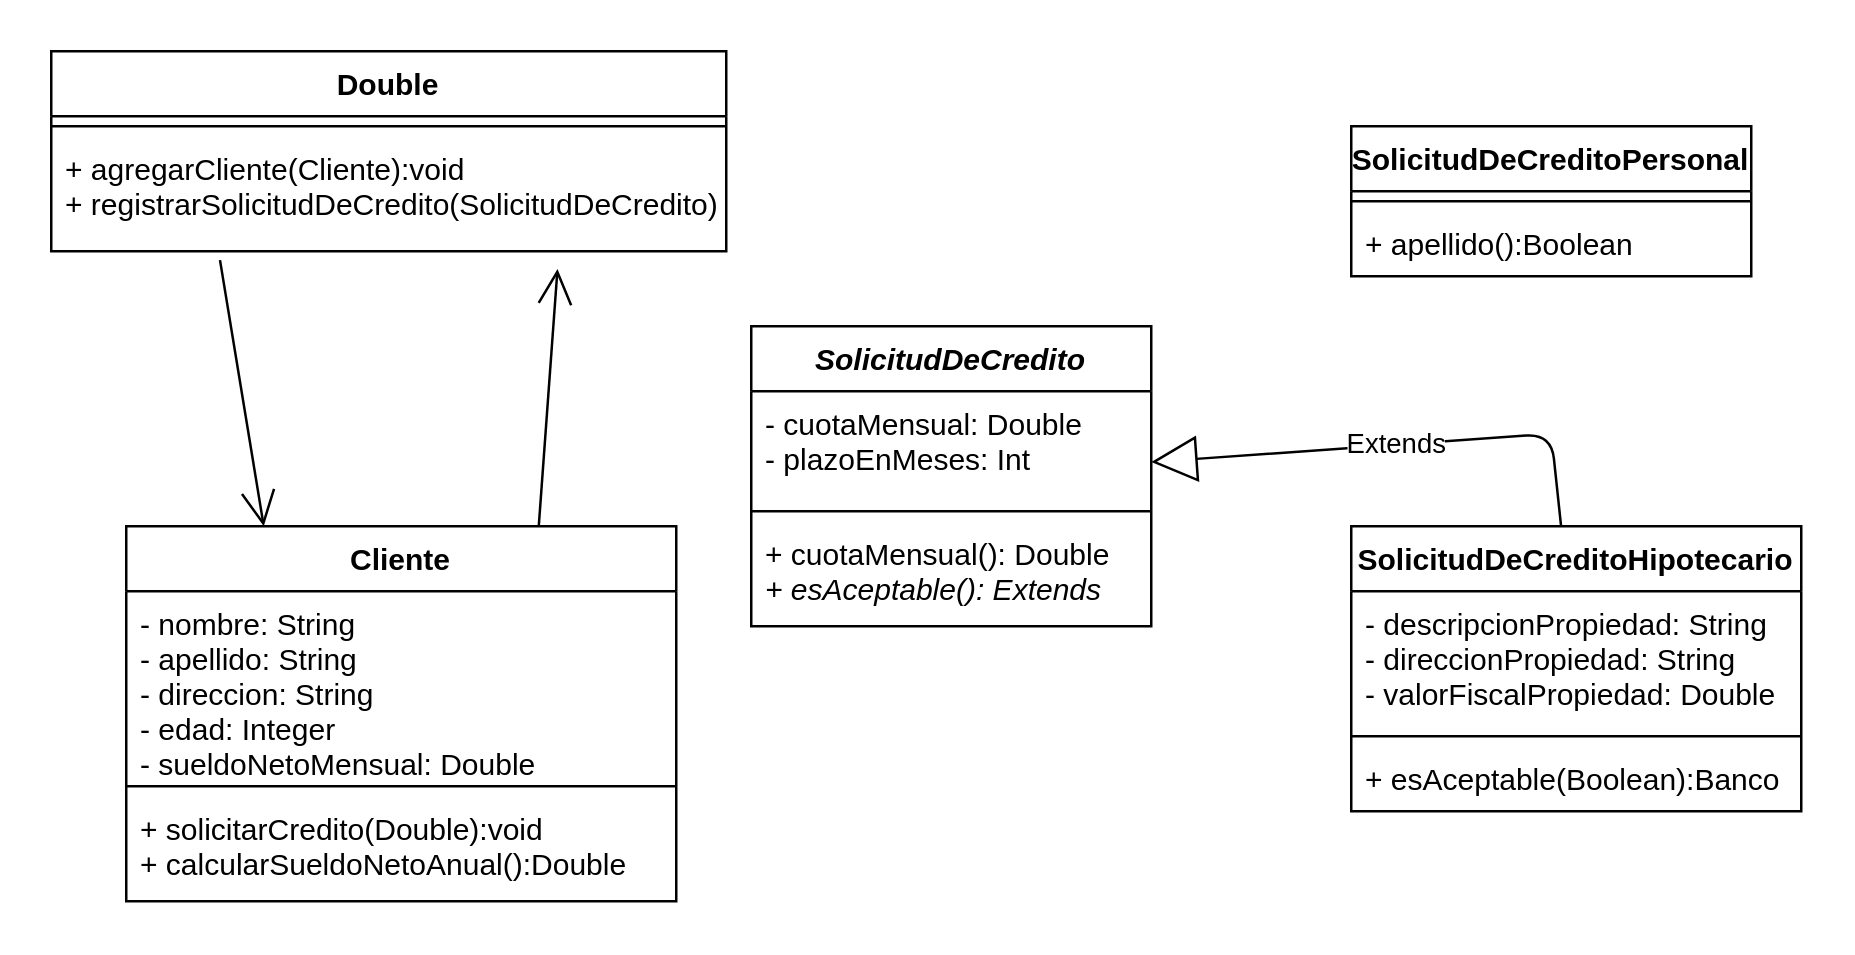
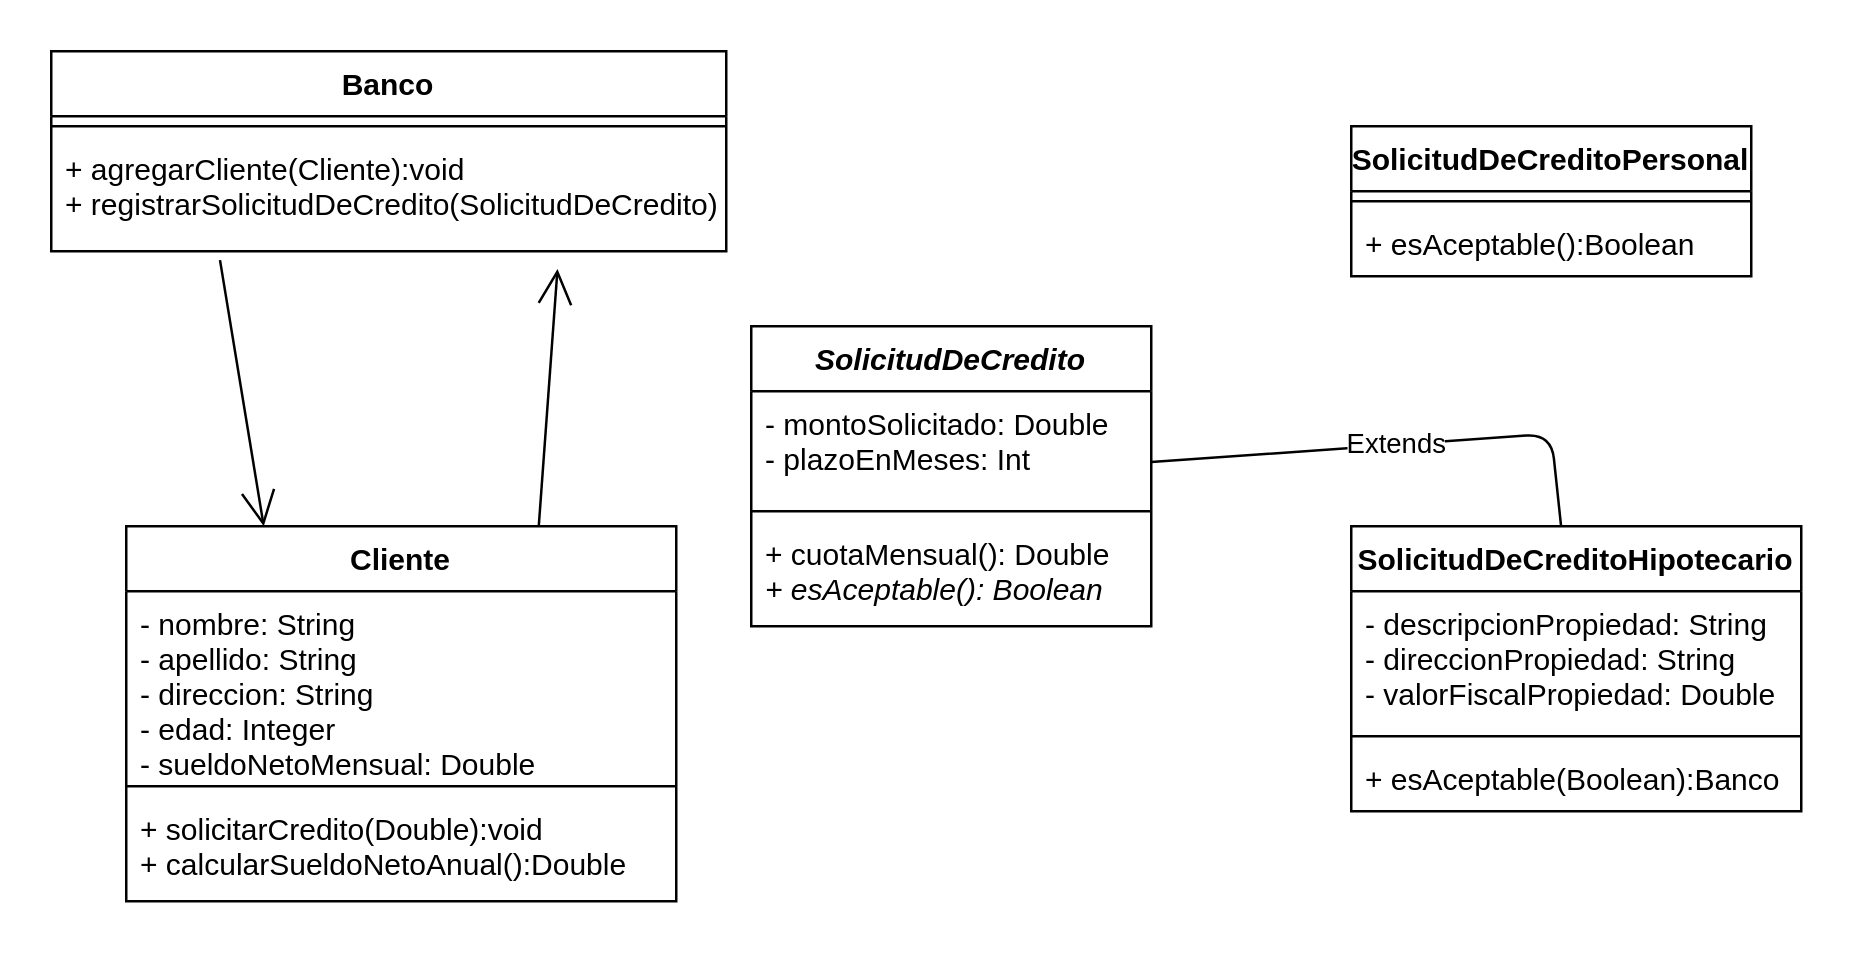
node "Double": label "Double" -> "Banco"
node "+ apellido():Boolean": label "+ apellido():Boolean" -> "+ esAceptable():Boolean"
node "- cuotaMensual: Double - plazoEnMeses: Int": label "- cuotaMensual: Double - plazoEnMeses: Int" -> "- montoSolicitado: Double - plazoEnMeses: Int"
edge "SolicitudDeCreditoHipotecario" -> "SolicitudDeCredito": arrowhead block -> none
node "+ cuotaMensual(): Double + esAceptable(): Extends": label "+ cuotaMensual(): Double + esAceptable(): Extends" -> "+ cuotaMensual(): Double + esAceptable(): Boolean"
